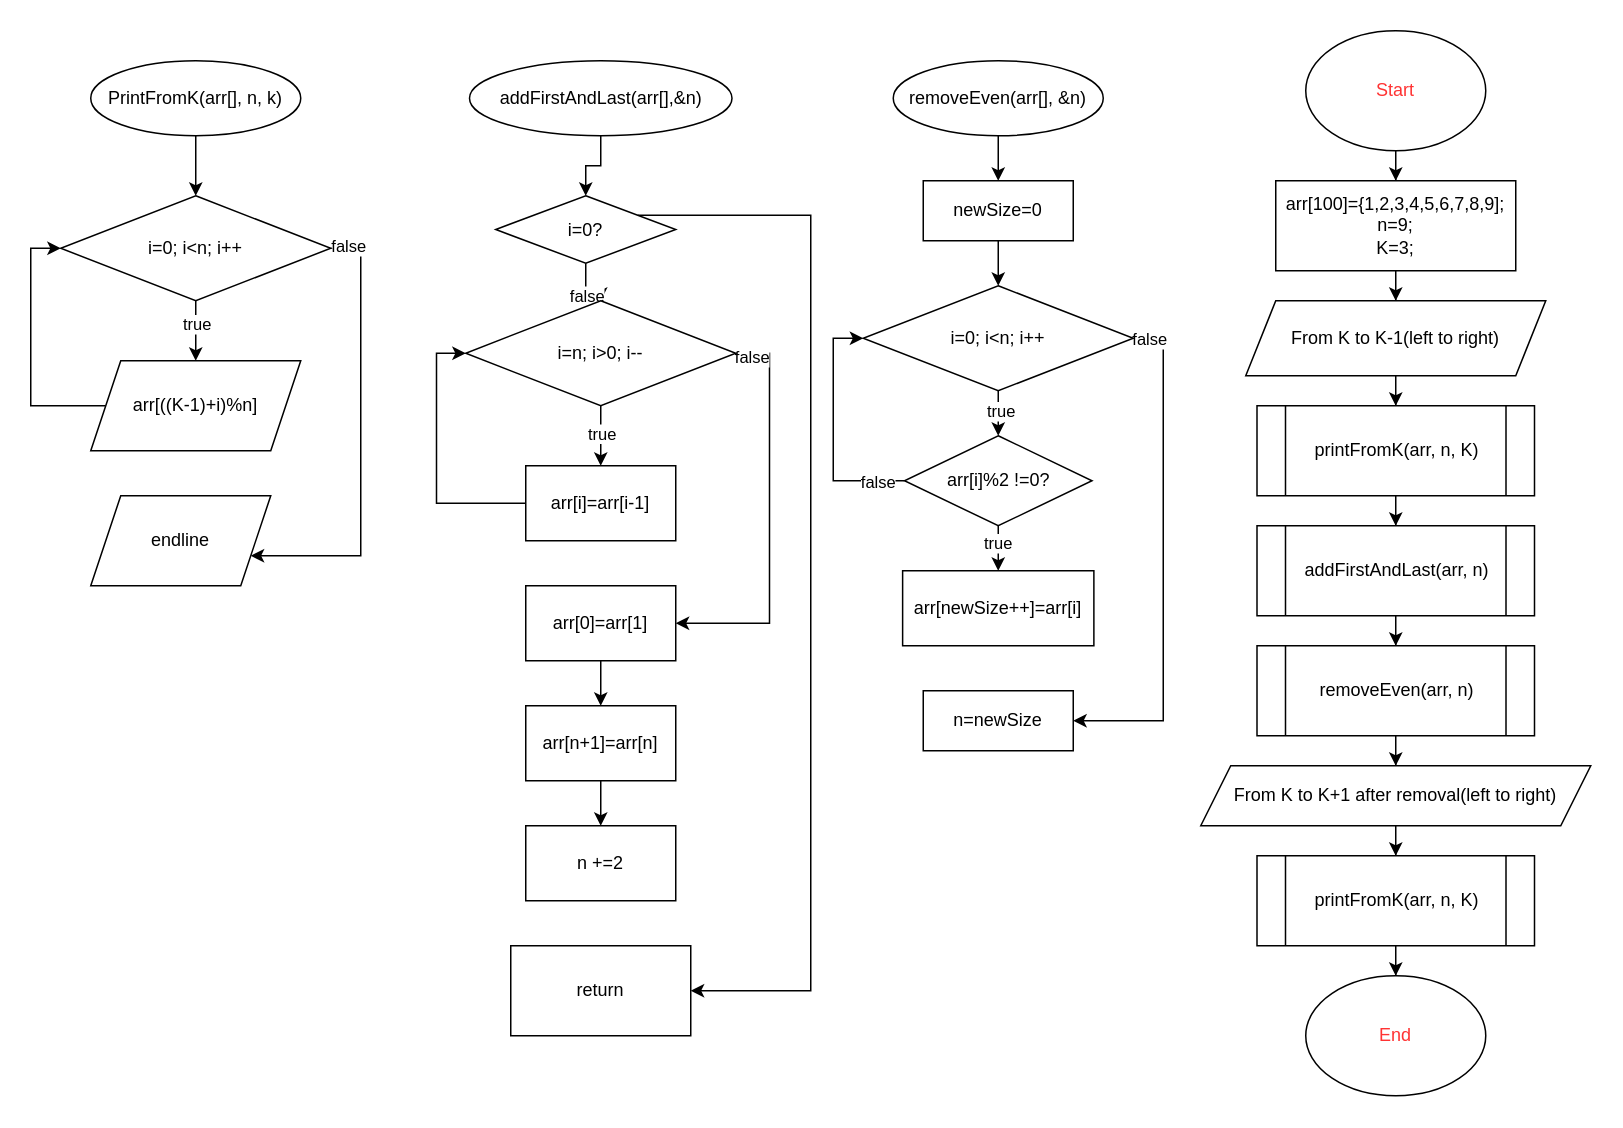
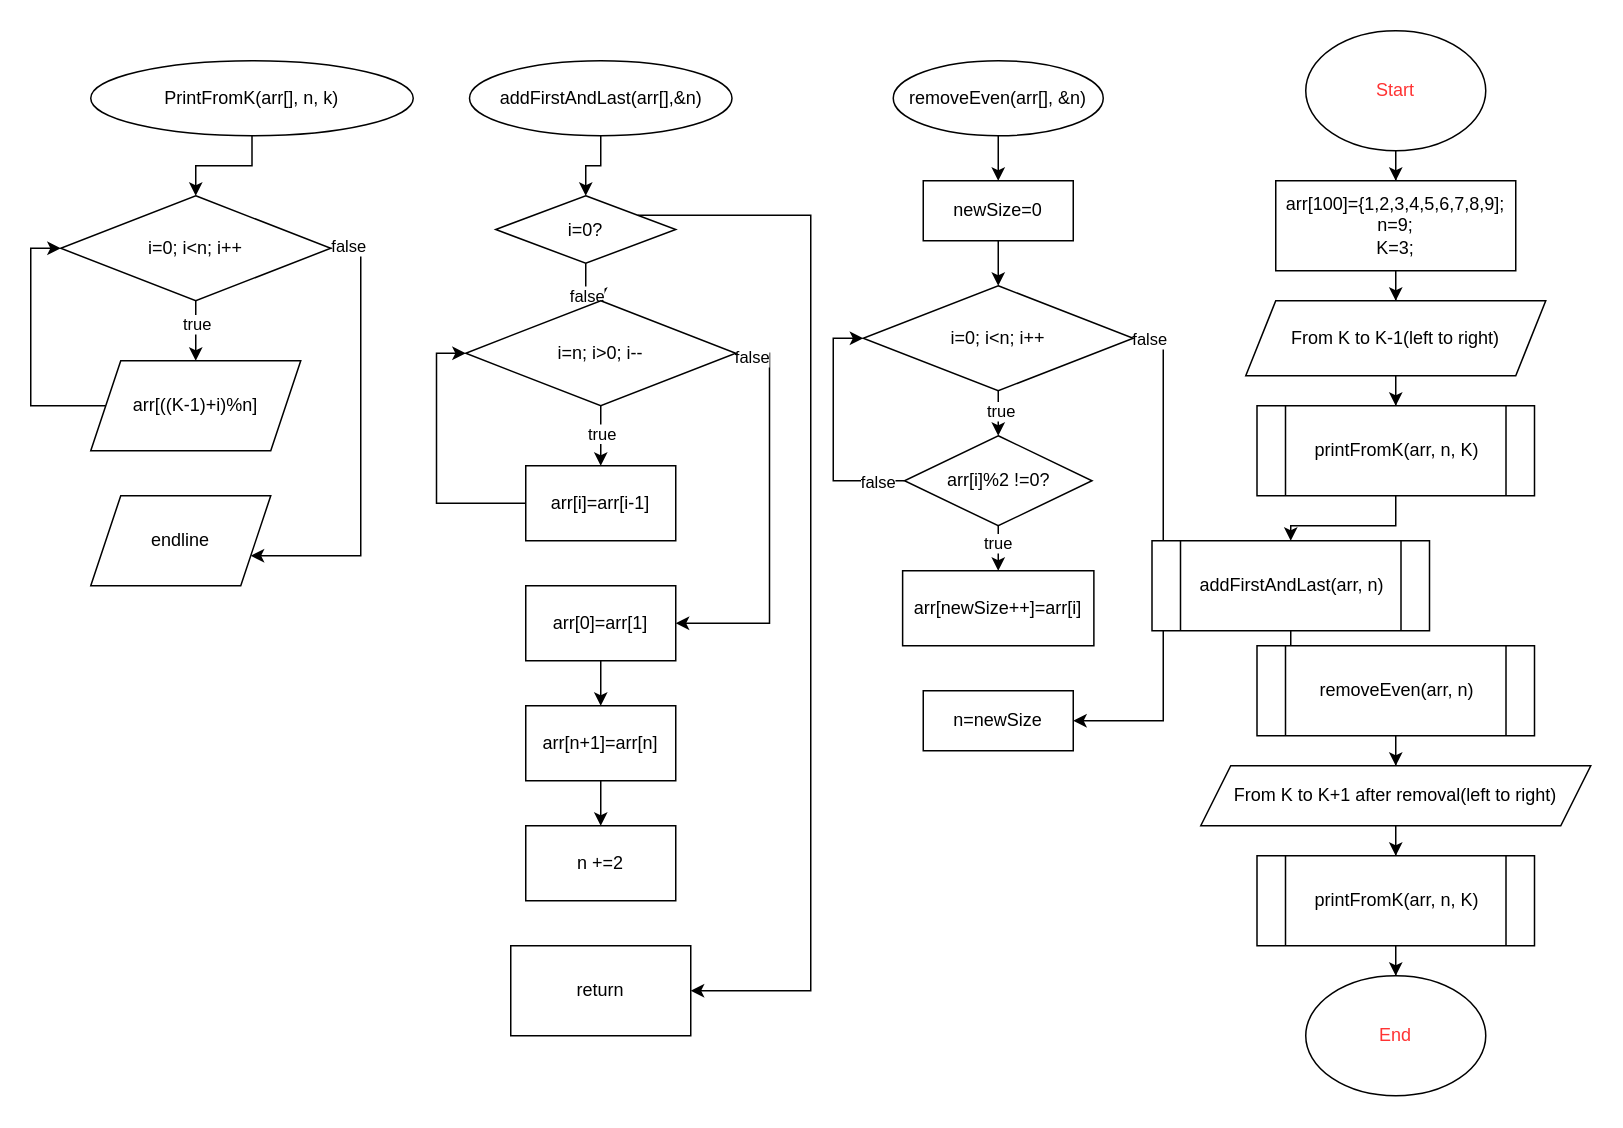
node "PrintFromK(arr[], n, k)": size 210x75 -> 323x75
node "addFirstAndLast(arr, n)": moved (1396, 571) -> (1291, 586)
